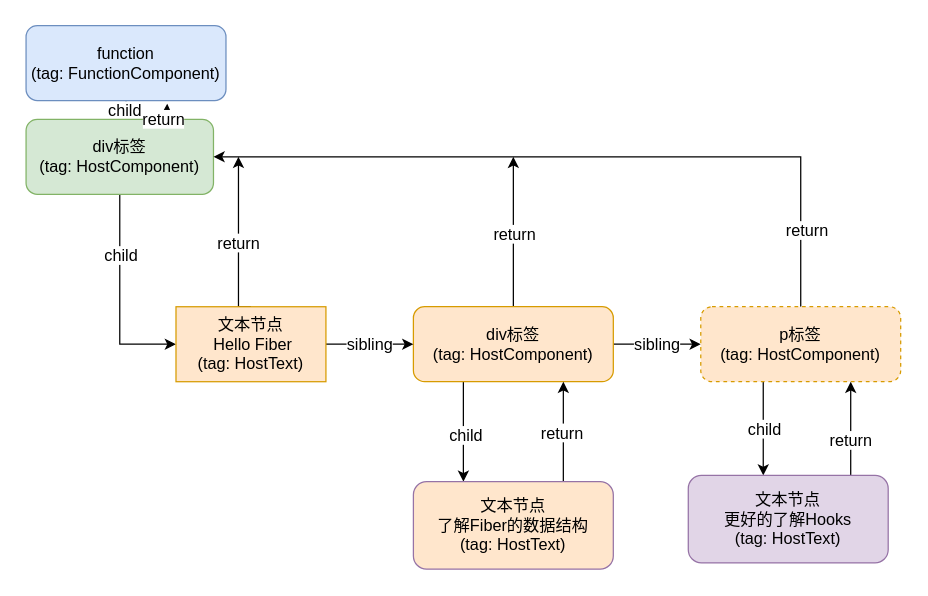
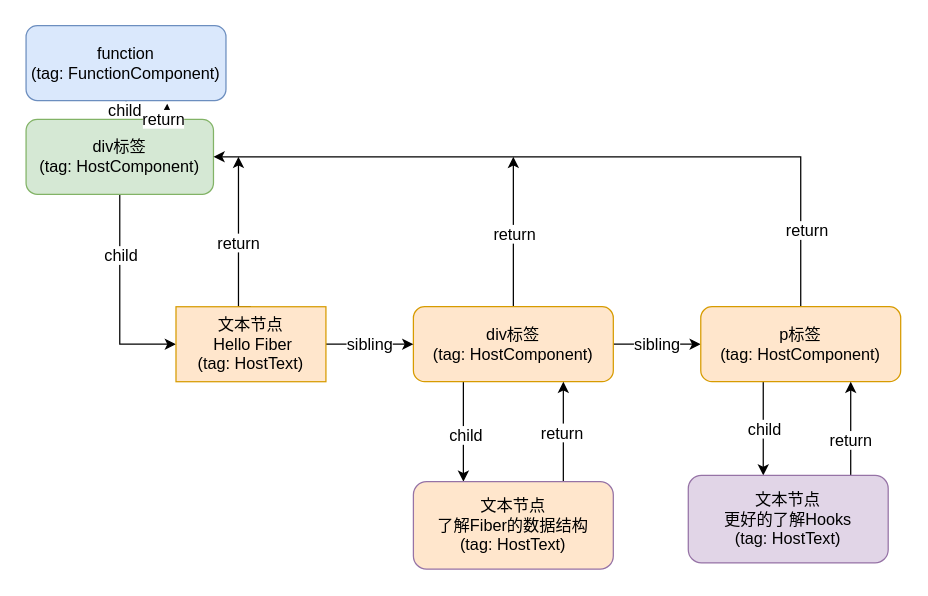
node "p标签(tag: HostComponent)": style dashed -> solid
